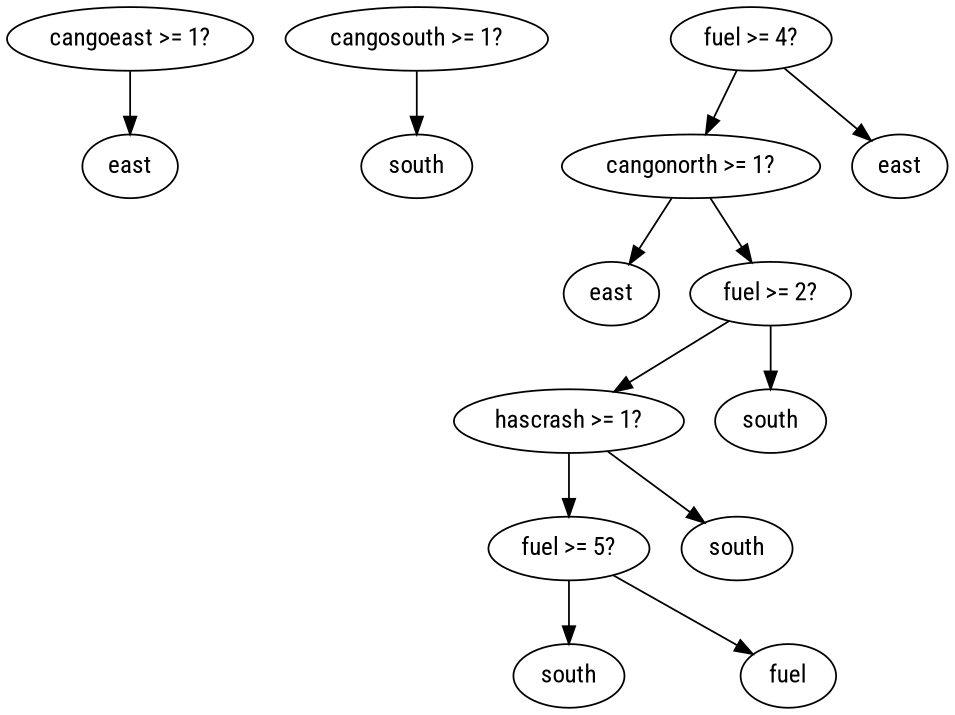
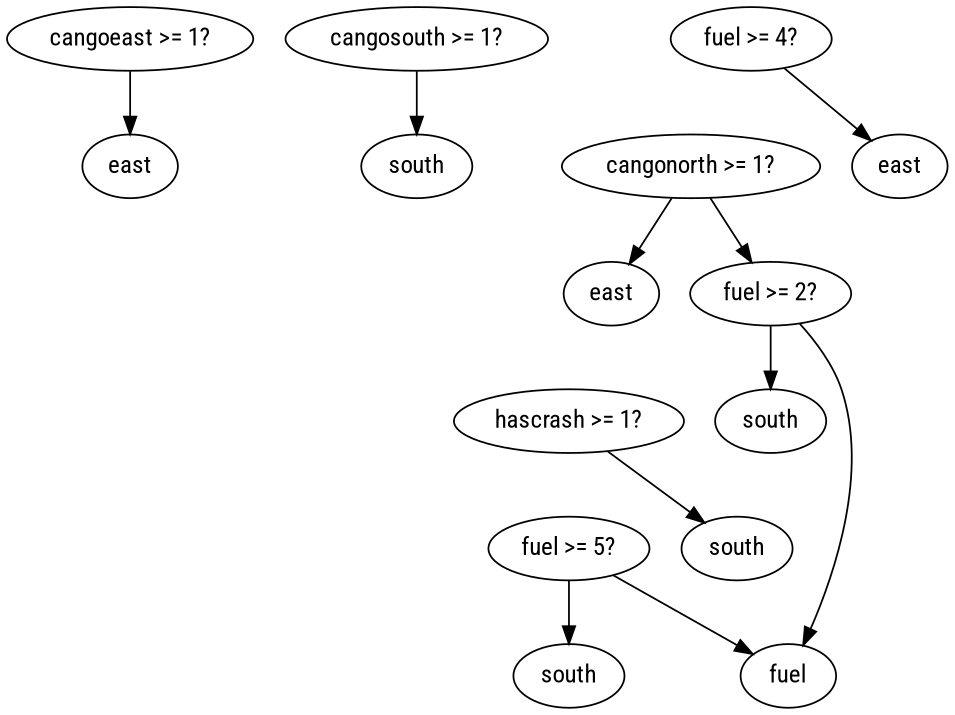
edge "fuel >= 4?" -> "cangonorth >= 1?": removed
edge "fuel >= 2?" -> "hascrash >= 1?": now "fuel >= 2?" -> "fuel"
edge "hascrash >= 1?" -> "fuel >= 5?": removed
